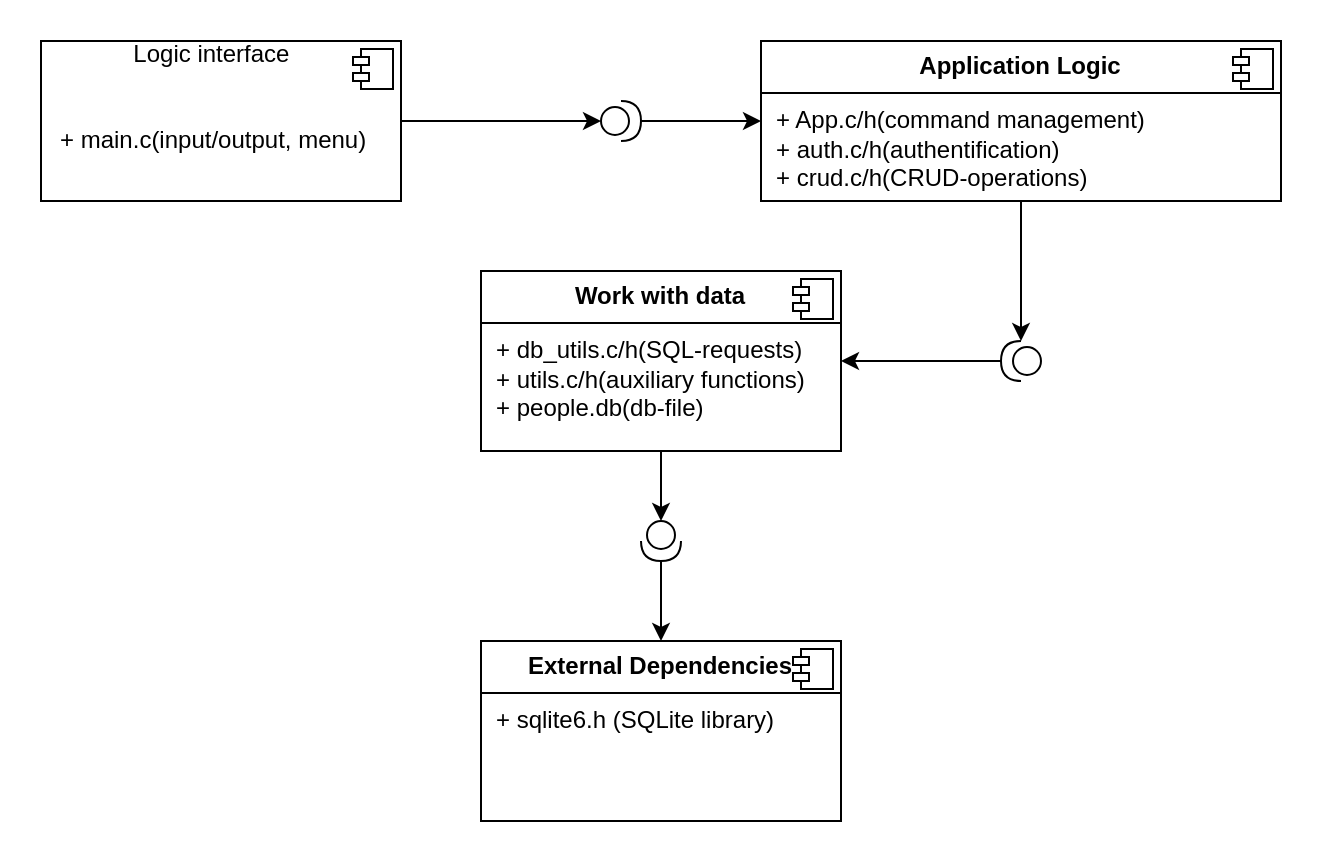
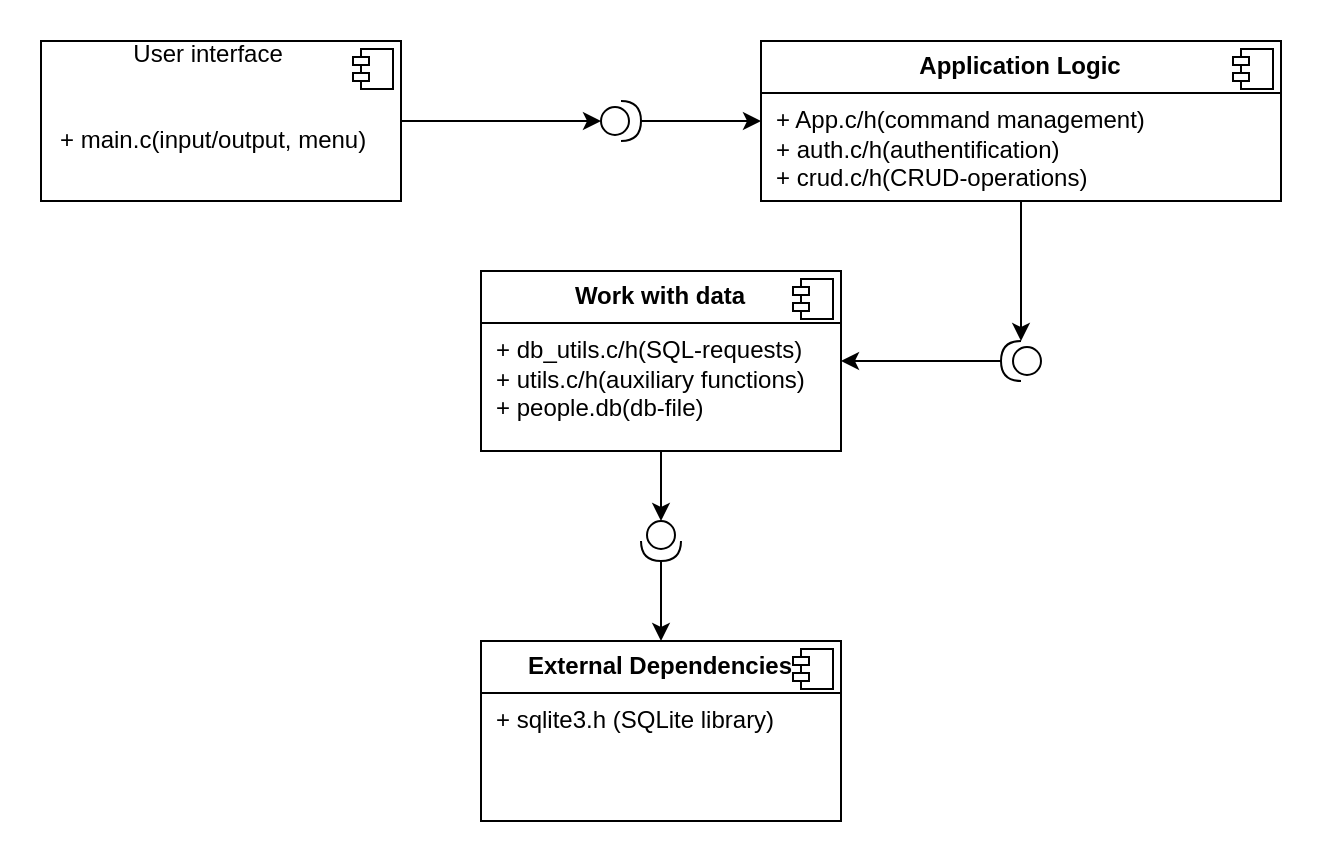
node "Logic interface + main.c(input/output, menu)": label "Logic interface + main.c(input/output, menu)" -> "User interface + main.c(input/output, menu)"
node "External Dependencies + sqlite6.h (SQLite library)": label "External Dependencies + sqlite6.h (SQLite library)" -> "External Dependencies + sqlite3.h (SQLite library)"
